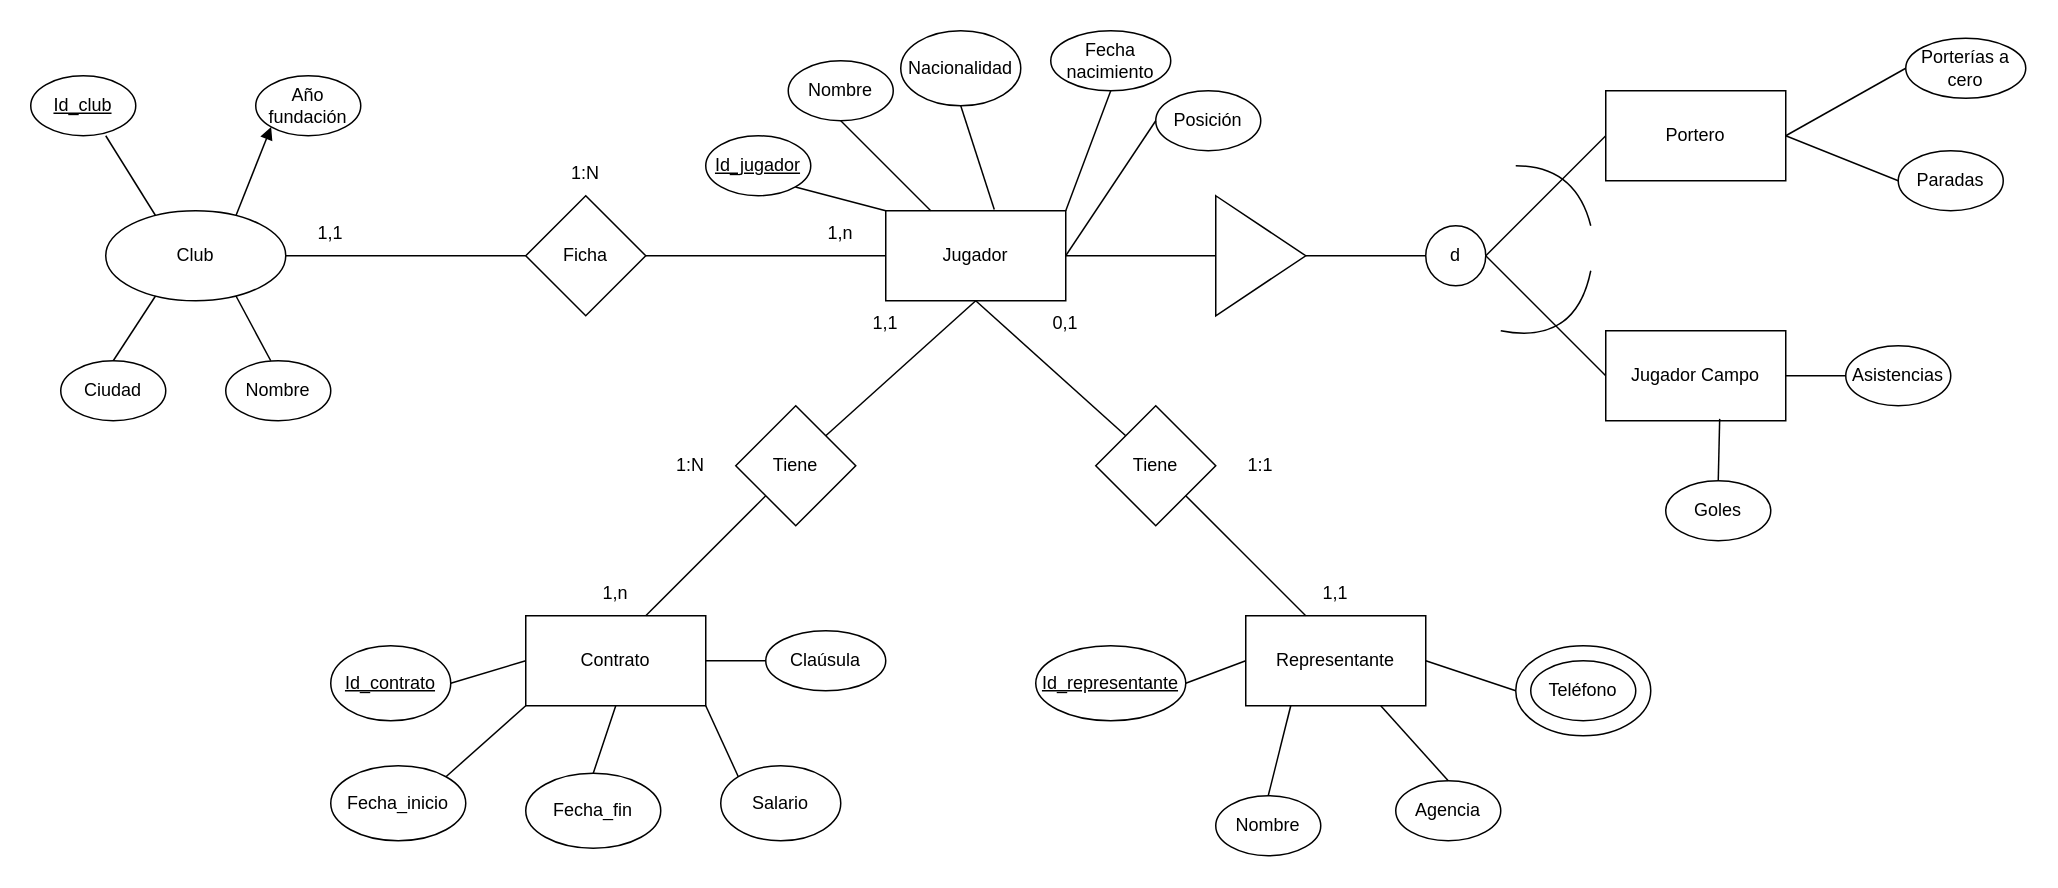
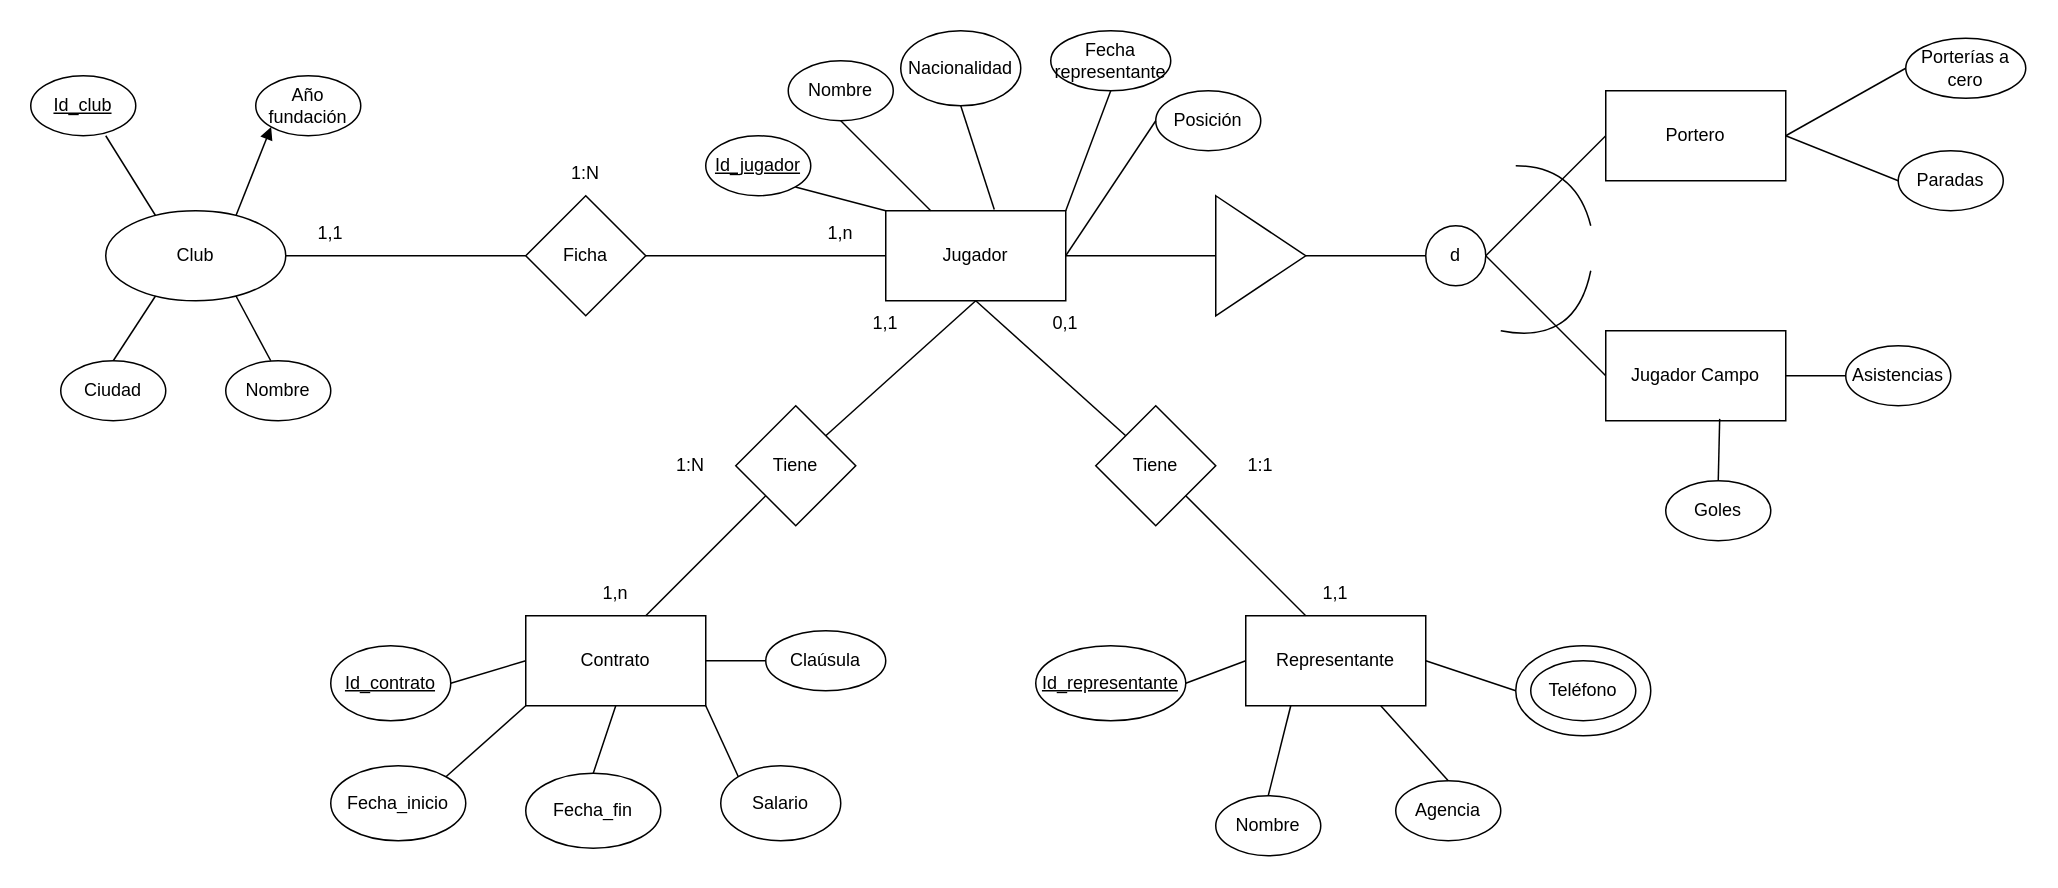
node "Fecha nacimiento": label "Fecha nacimiento" -> "Fecha representante"
